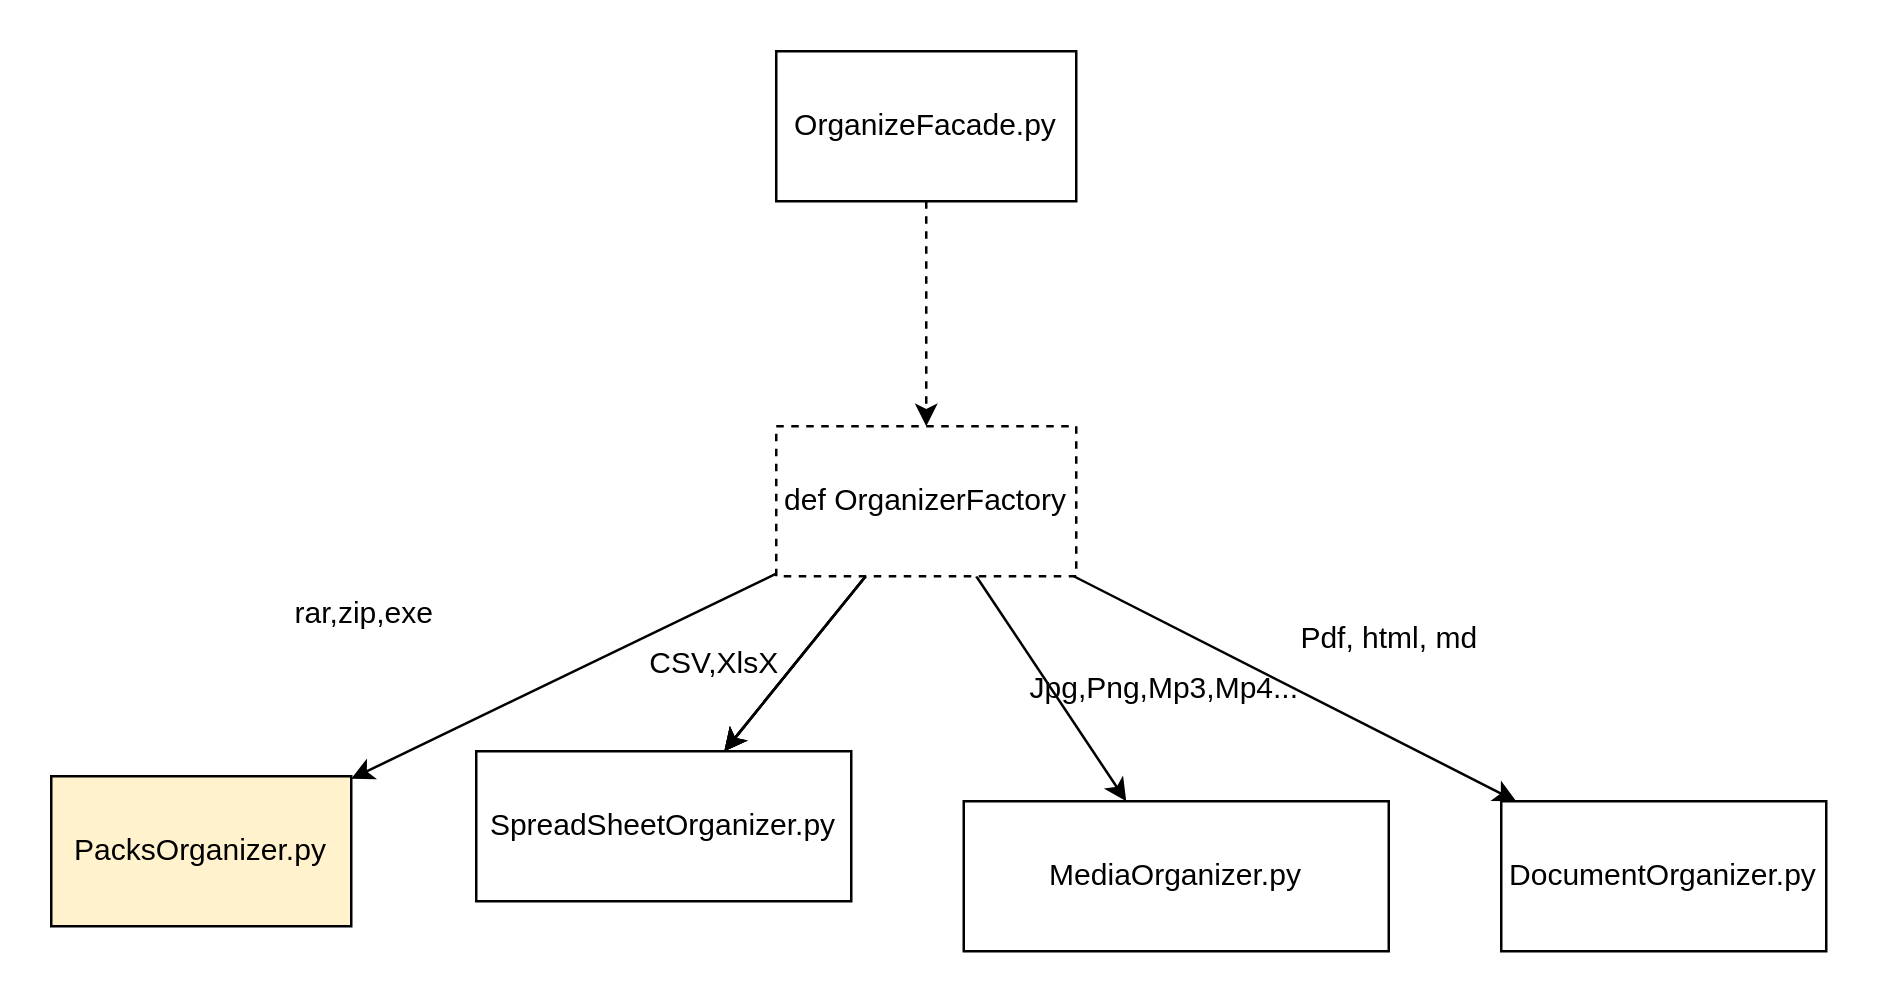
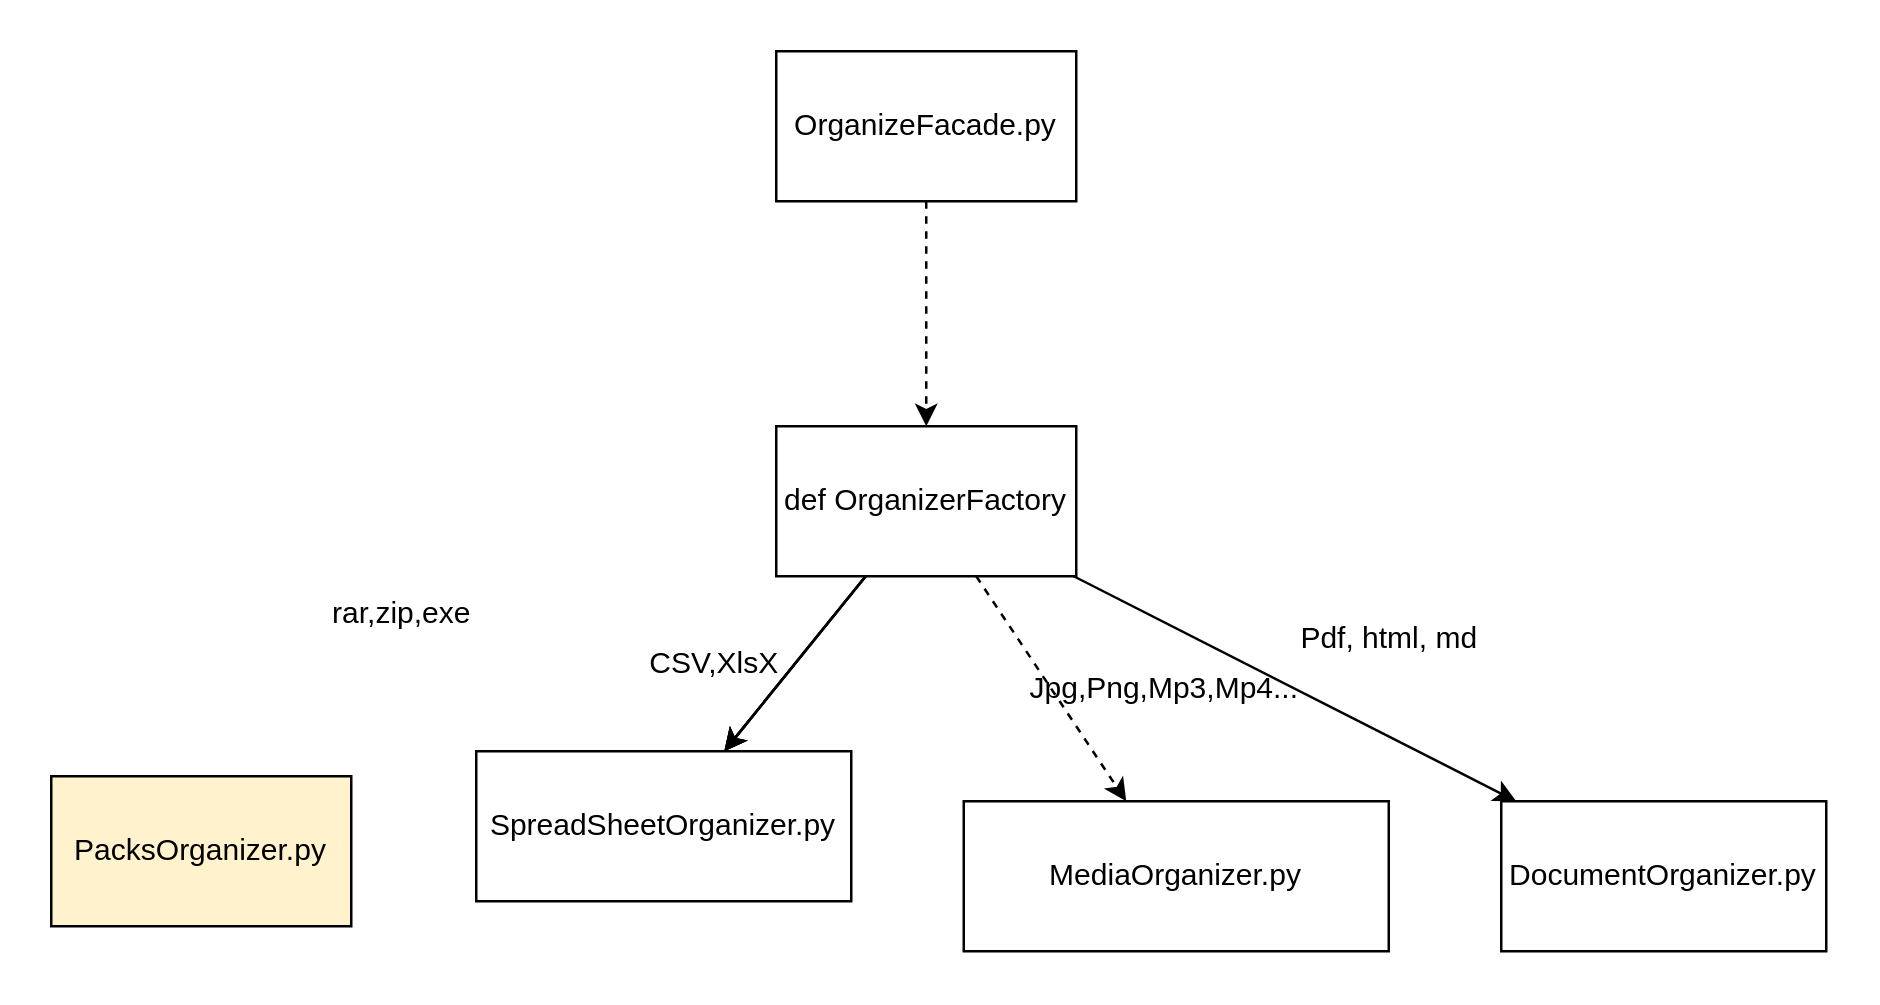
node "def OrganizerFactory": style dashed -> solid
node "rar,zip,exe": moved (364, 614) -> (401, 614)
edge "def OrganizerFactory" -> "PacksOrganizer.py": removed
edge "def OrganizerFactory" -> "MediaOrganizer.py": style solid -> dashed
